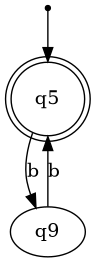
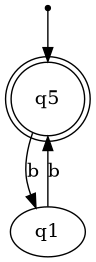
node "q9": label "q9" -> "q1"
